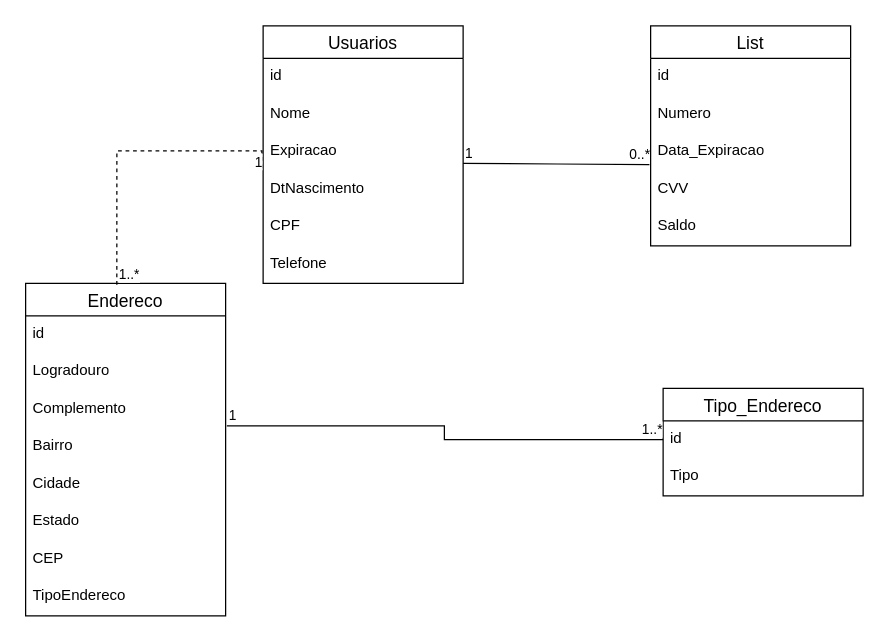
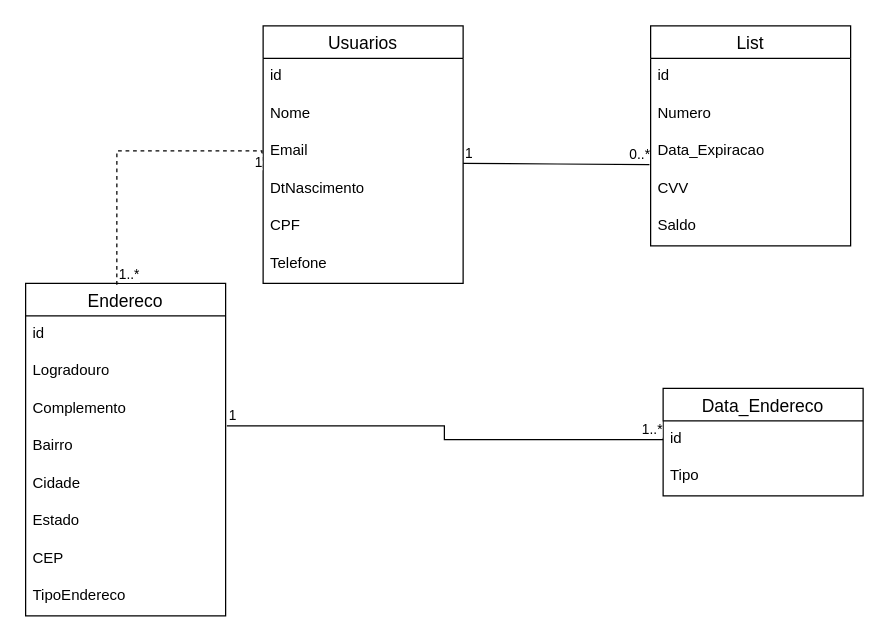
node "Expiracao": label "Expiracao" -> "Email"
node "Tipo_Endereco": label "Tipo_Endereco" -> "Data_Endereco"
